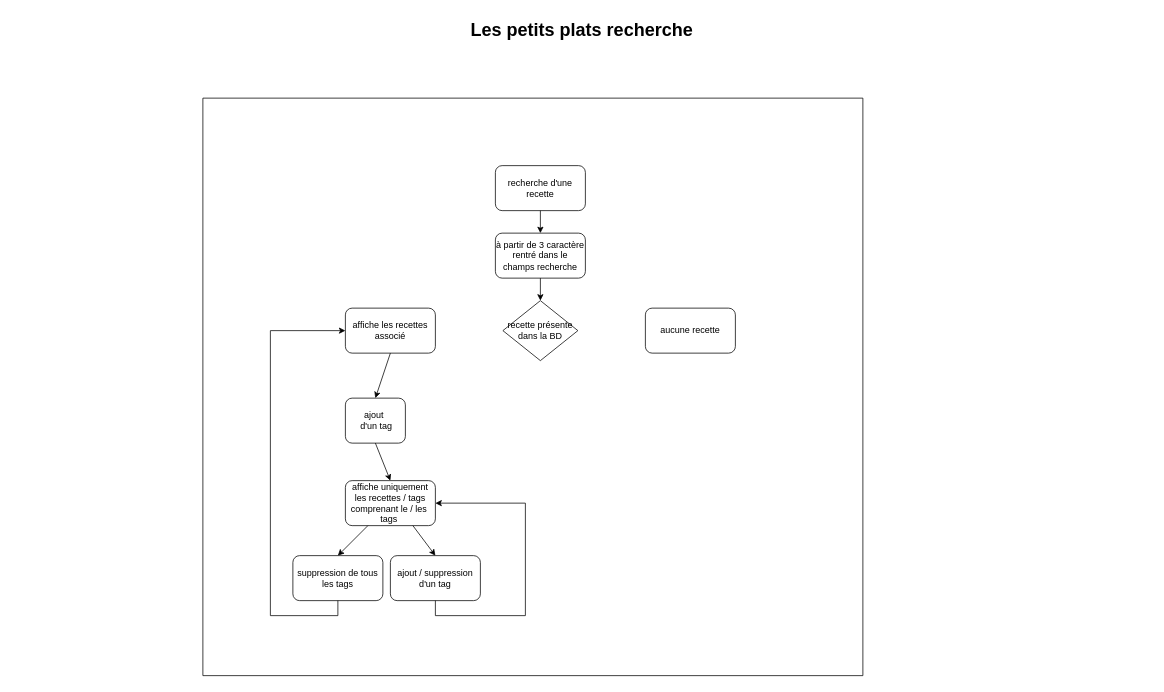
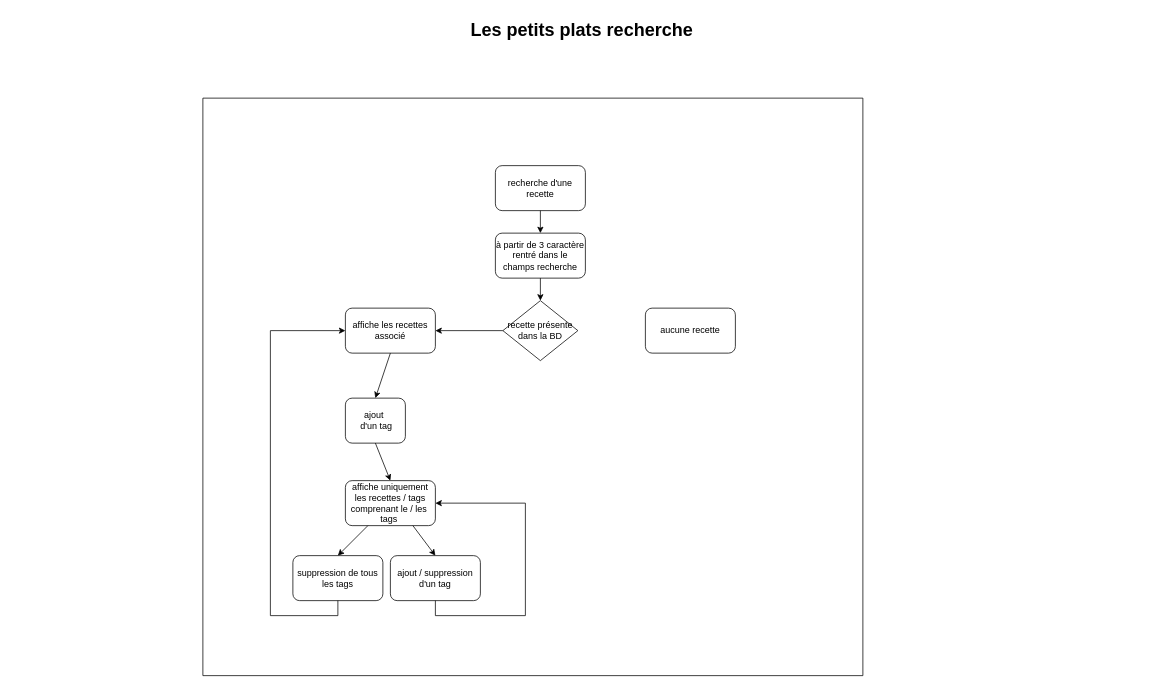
edge "recette présente dans la BD" -> "affiche les recettes associé": added
